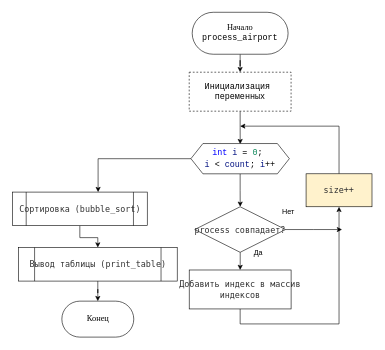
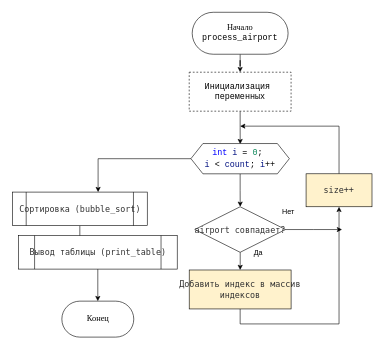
node "process совпадает?": label "process совпадает?" -> "airport совпадает?"
node "Вывод таблицы (print_table)": moved (98, 265) -> (98, 253)
node "Добавить индекс в массив индексов": fillcolor #ffffff -> #fff2cc
